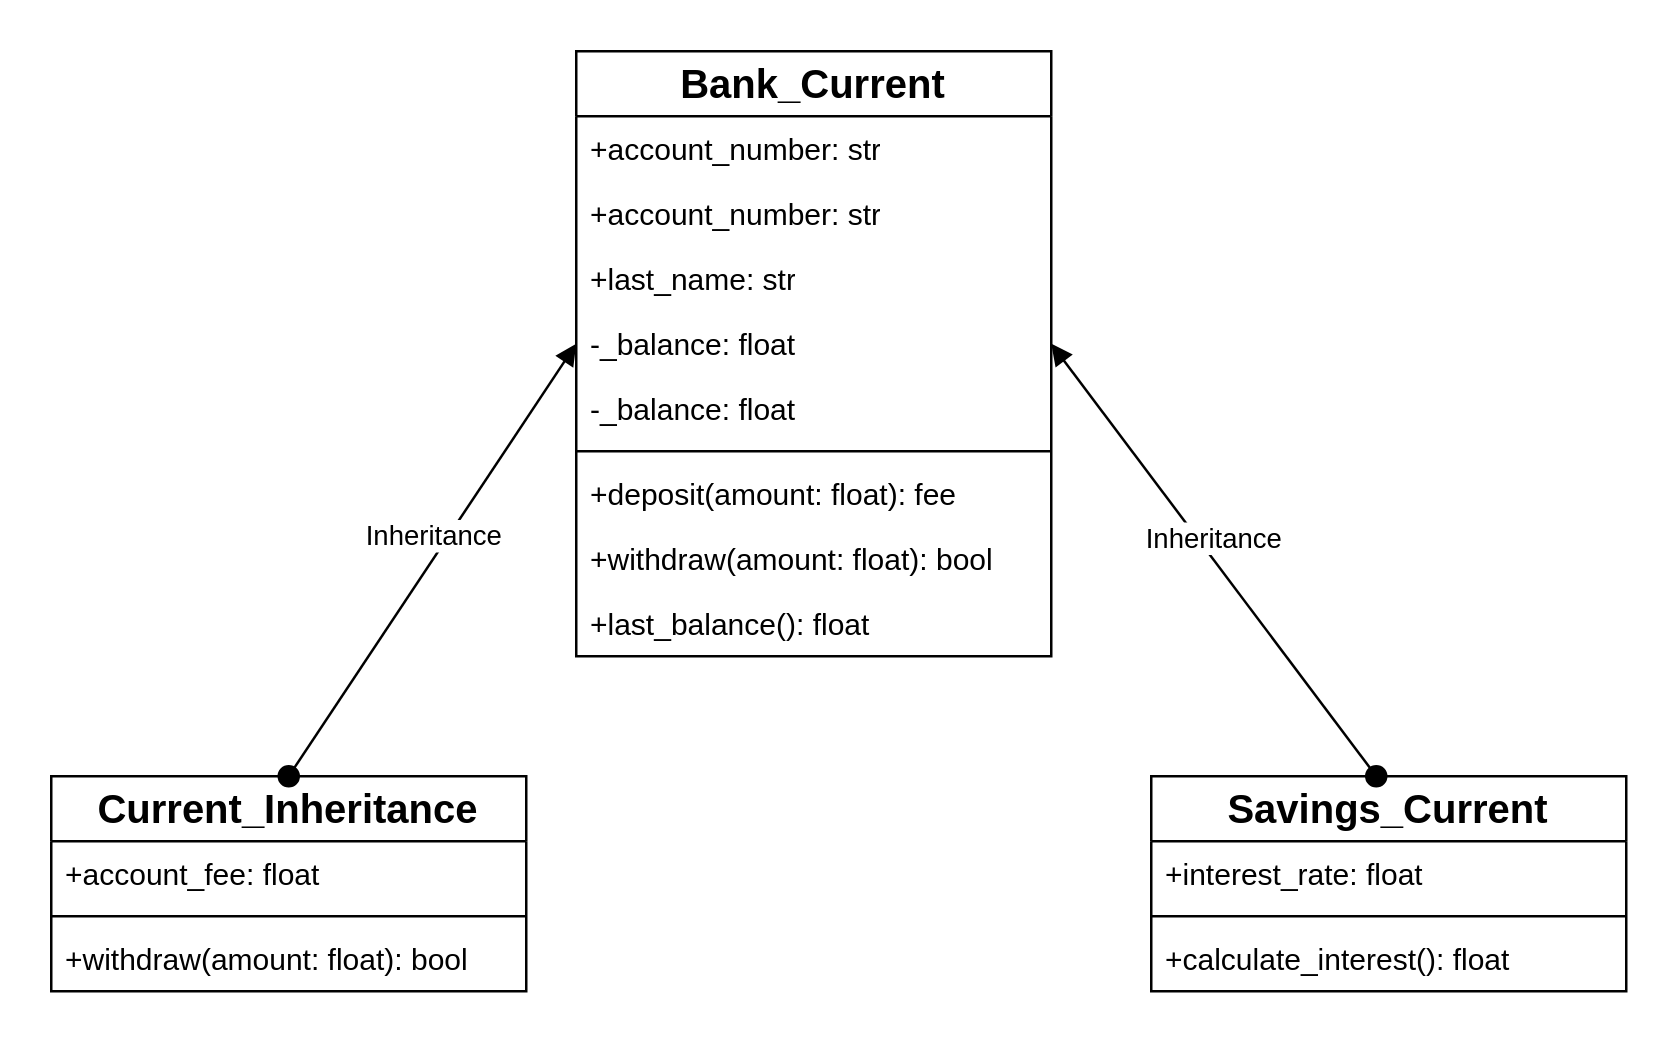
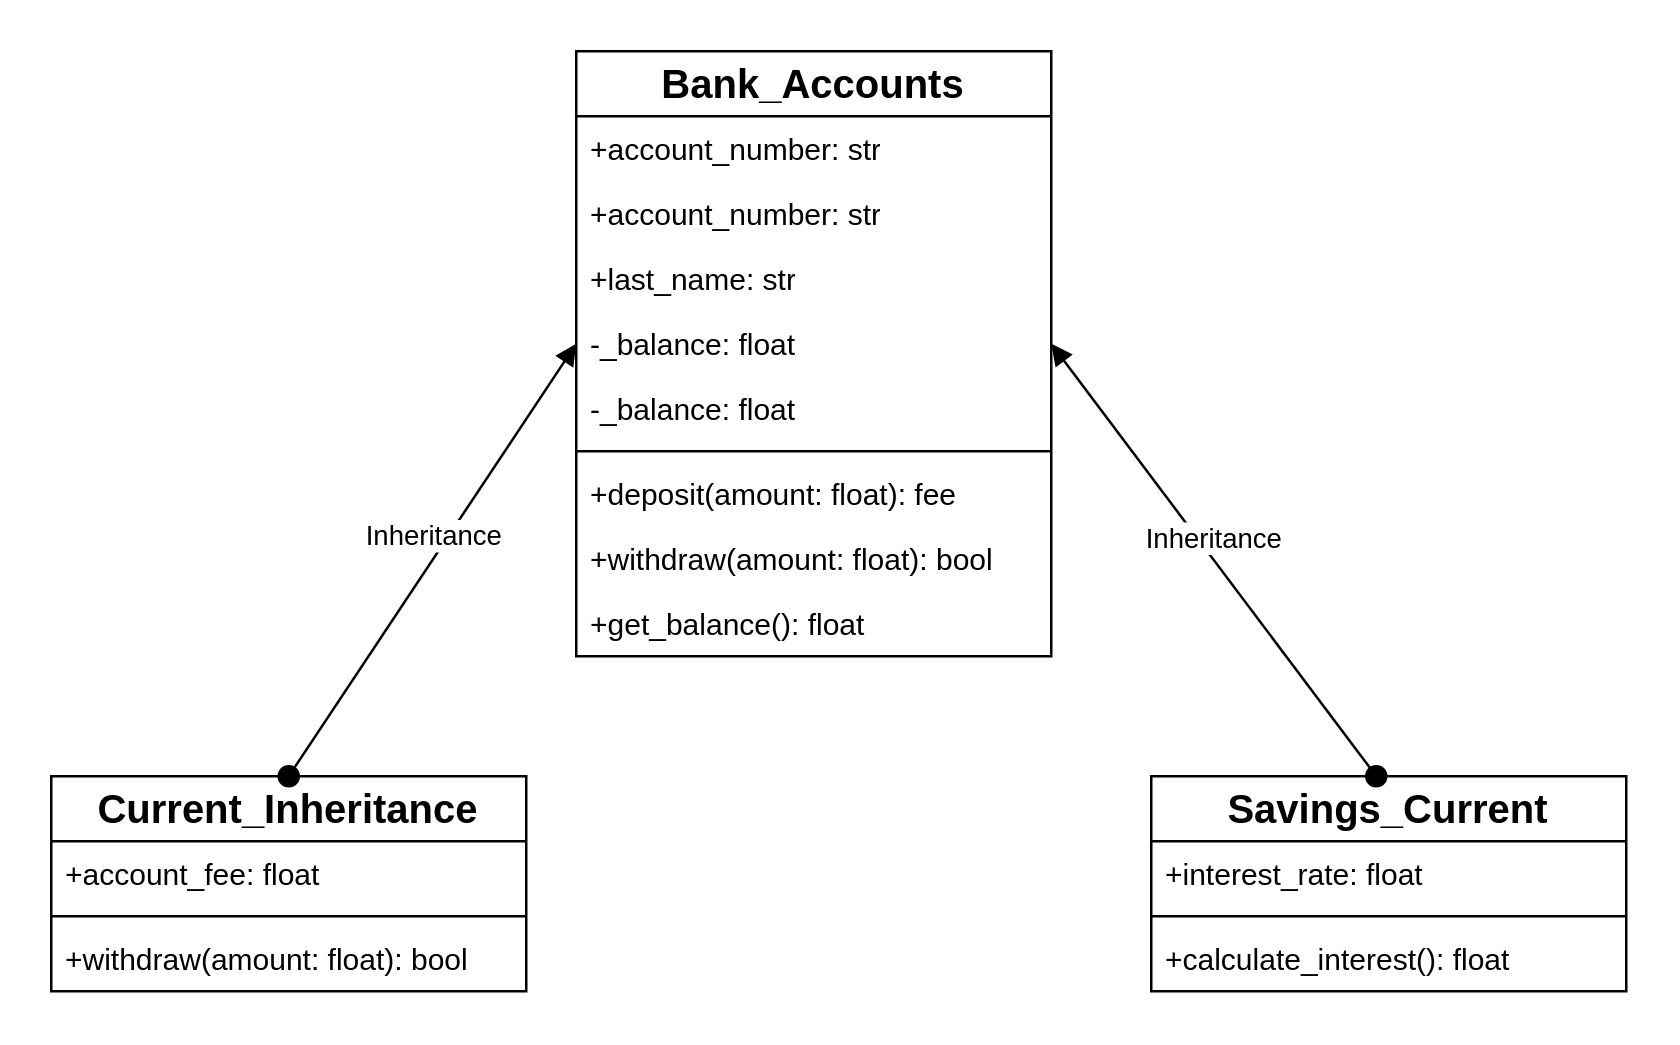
node "Bank_Current": label "Bank_Current" -> "Bank_Accounts"
node "+last_balance(): float": label "+last_balance(): float" -> "+get_balance(): float"
